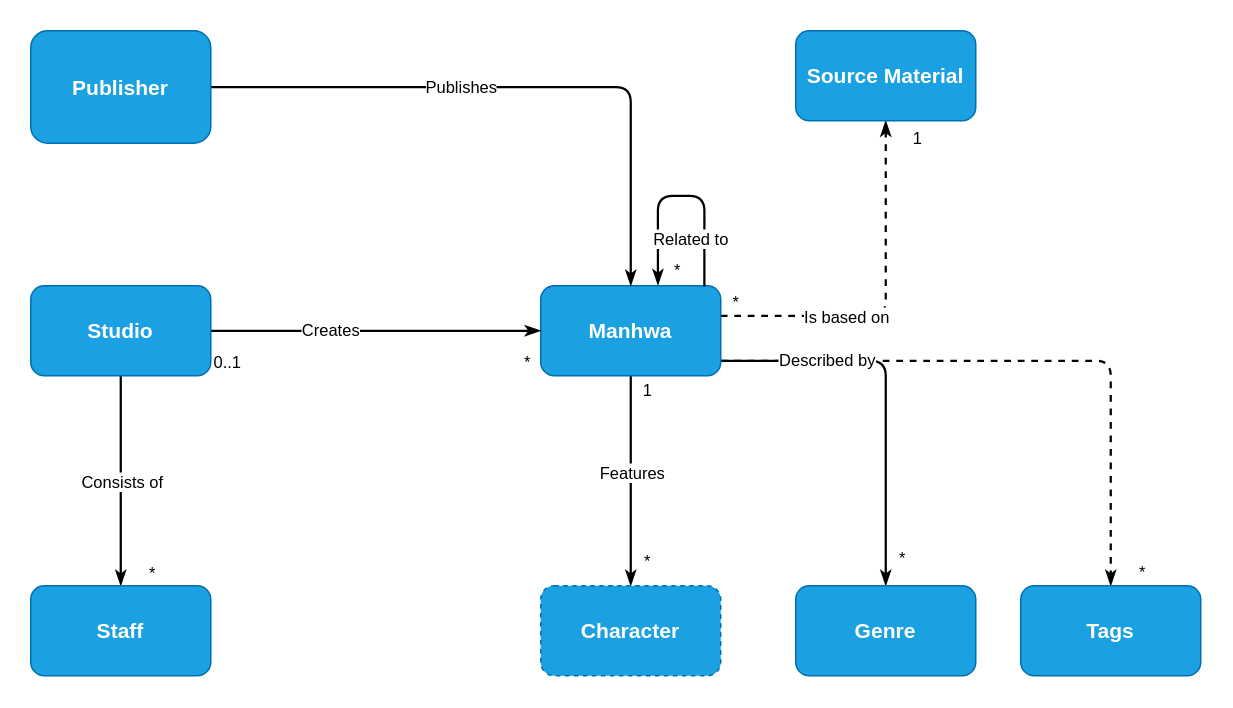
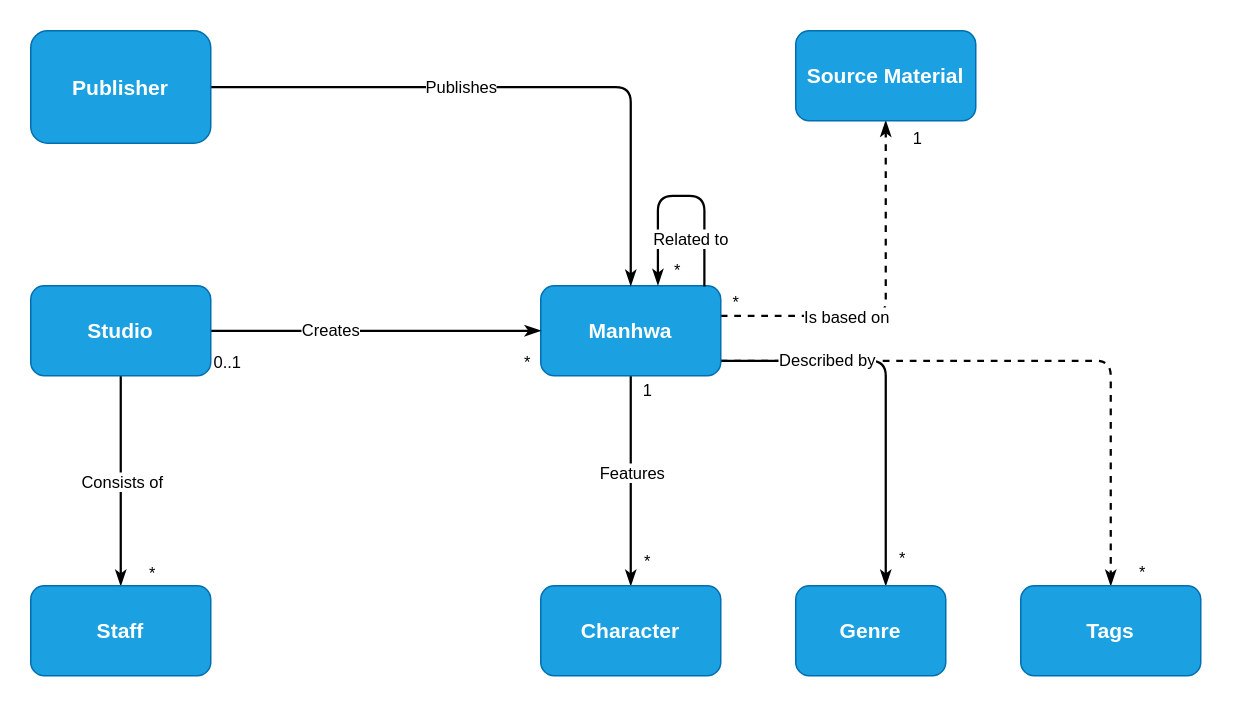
node "Character": style dashed -> solid
node "Genre": size 180x90 -> 150x90
